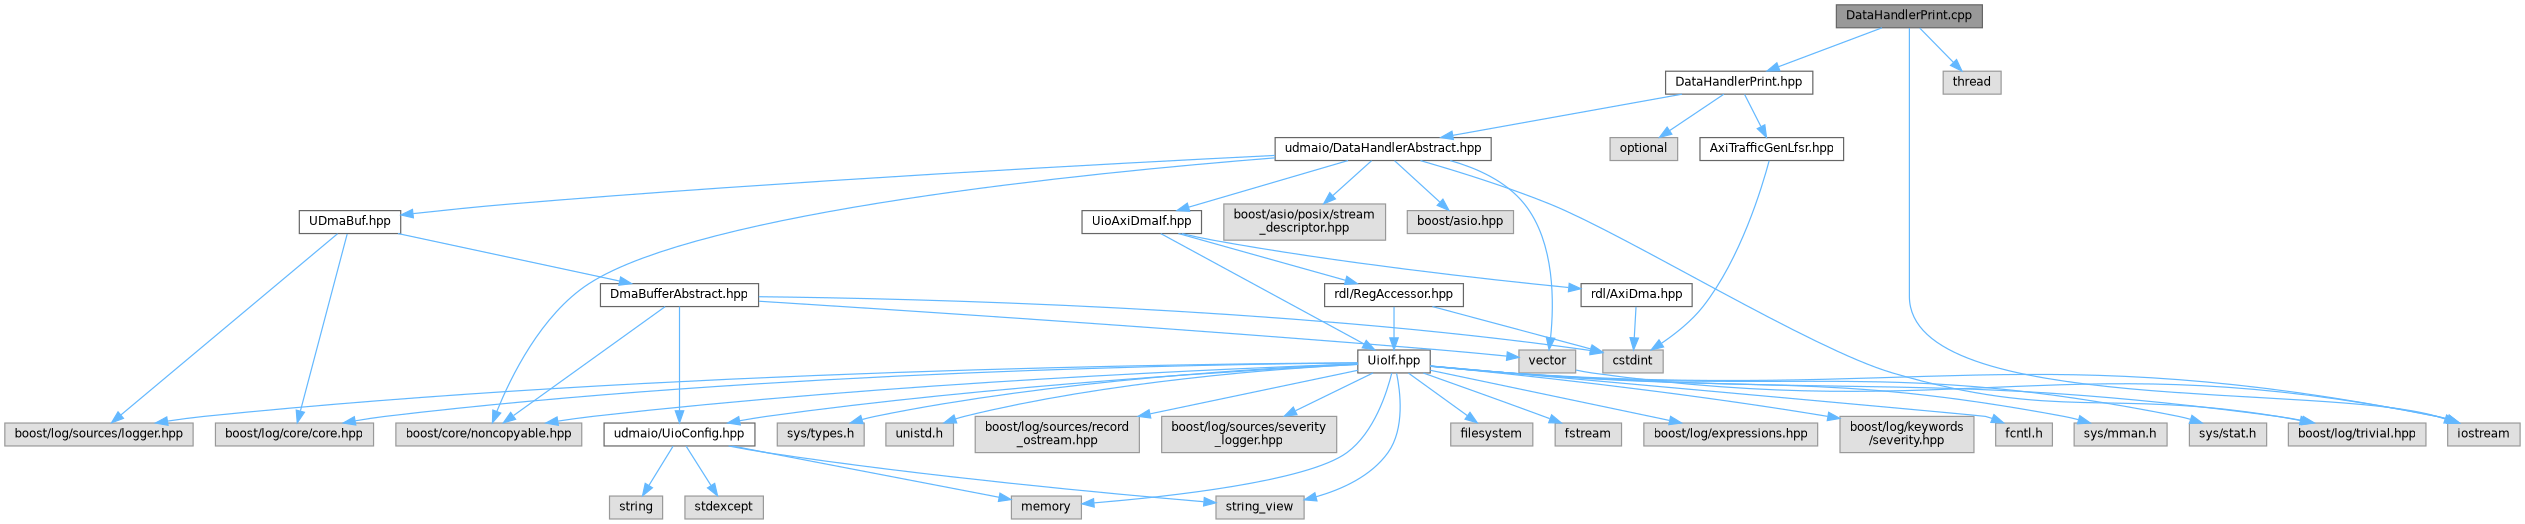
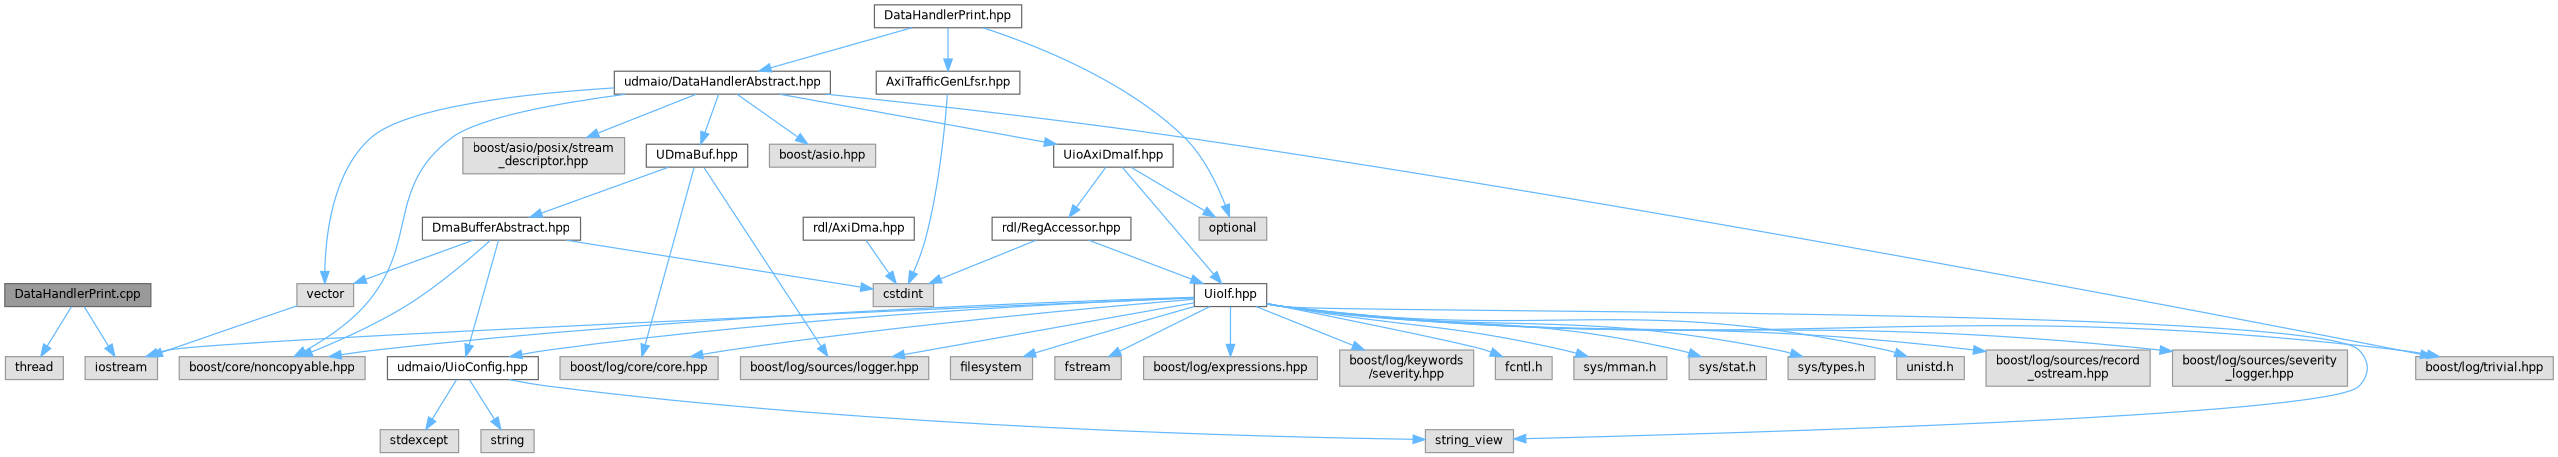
edge "DataHandlerPrint.cpp" -> "DataHandlerPrint.hpp": removed
edge "UioAxiDmaIf.hpp" -> "rdl/AxiDma.hpp": now "UioAxiDmaIf.hpp" -> "optional"
node "memory": removed
